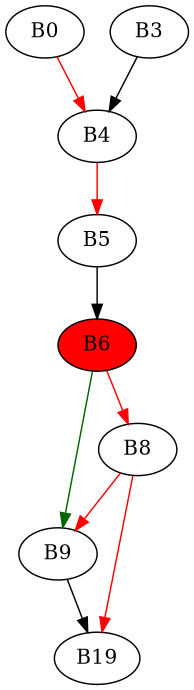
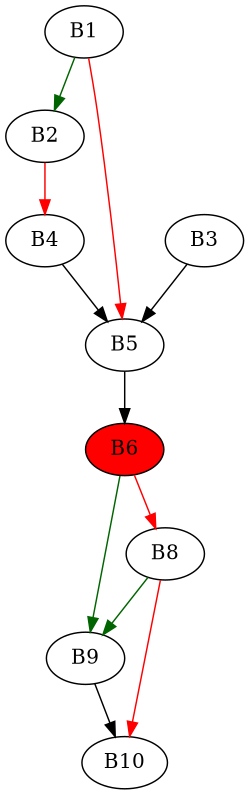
node "B0": label "B0" -> "B2"
node "B1": added
edge "B3" -> "B4": now "B3" -> "B5"
edge "B4" -> "B5": color red -> black
edge "B8" -> "B9": color red -> darkgreen
node "B19": label "B19" -> "B10"
